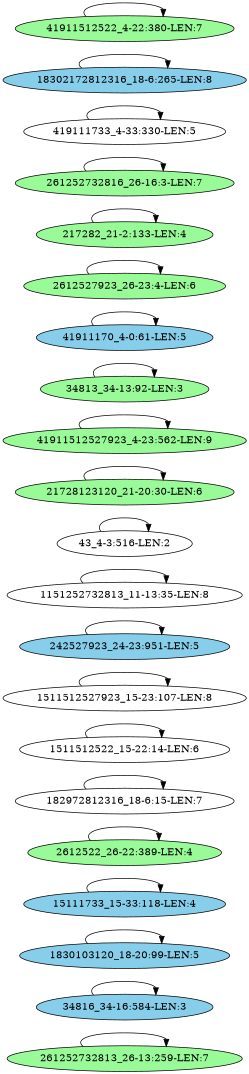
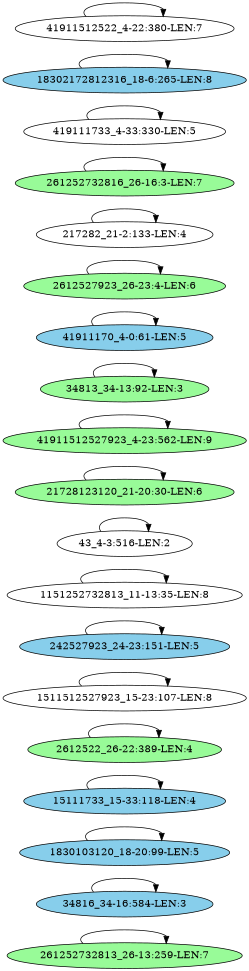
node "41911512522_4-22:380-LEN:7": fillcolor palegreen -> white
node "217282_21-2:133-LEN:4": fillcolor palegreen -> white
node "242527923_24-23:951-LEN:5": label "242527923_24-23:951-LEN:5" -> "242527923_24-23:151-LEN:5"
node "1511512522_15-22:14-LEN:6": removed
node "182972812316_18-6:15-LEN:7": removed
